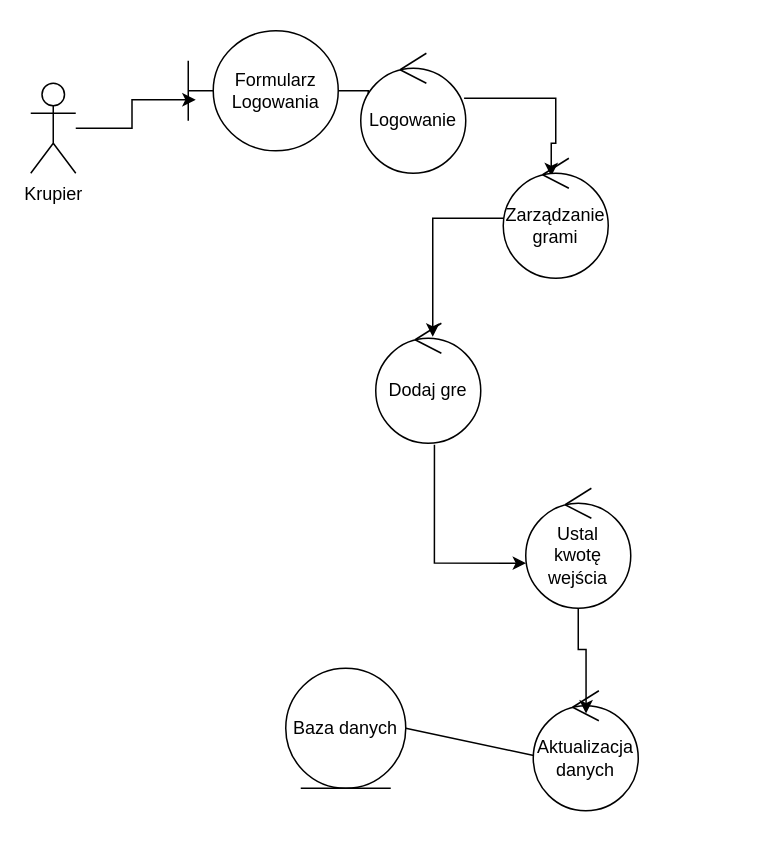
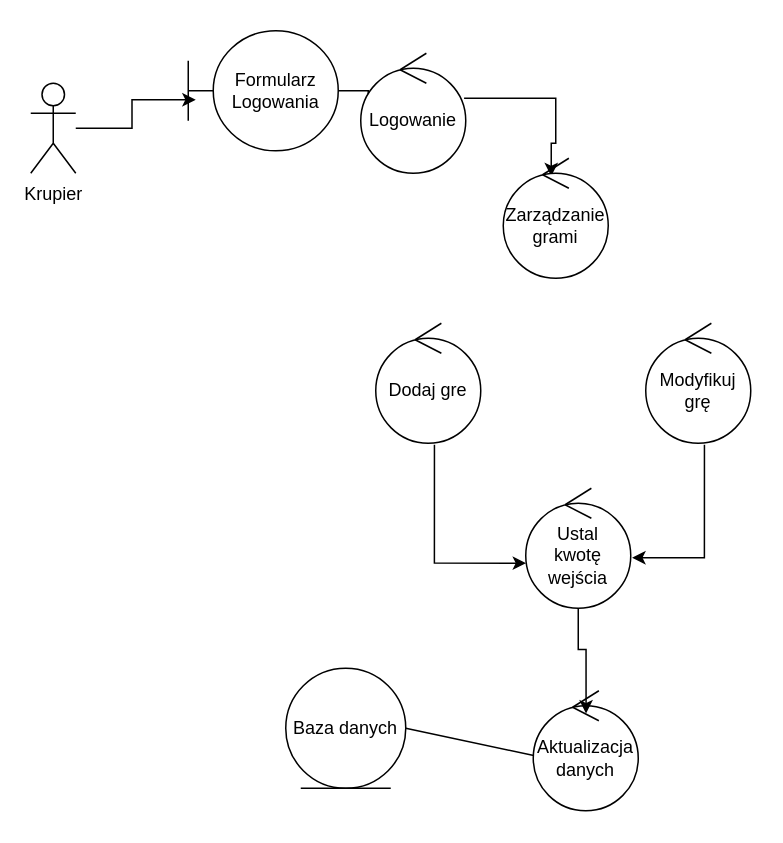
edge "Zarządzanie grami" -> "Dodaj gre": removed
node "Modyfikuj grę": added
edge "Modyfikuj grę" -> "Ustal kwotę wejścia": added
